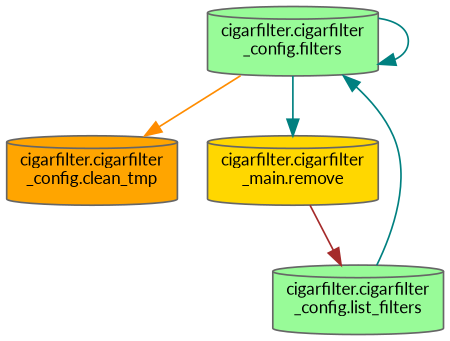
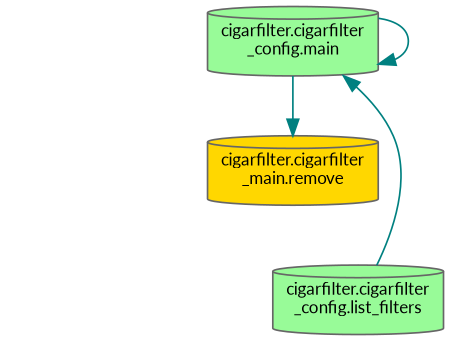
node "cigarfilter.cigarfilter _config.filters": label "cigarfilter.cigarfilter _config.filters" -> "cigarfilter.cigarfilter _config.main"
node "cigarfilter.cigarfilter _config.clean_tmp": removed
edge "cigarfilter.cigarfilter _main.remove" -> "cigarfilter.cigarfilter _config.list_filters": removed
